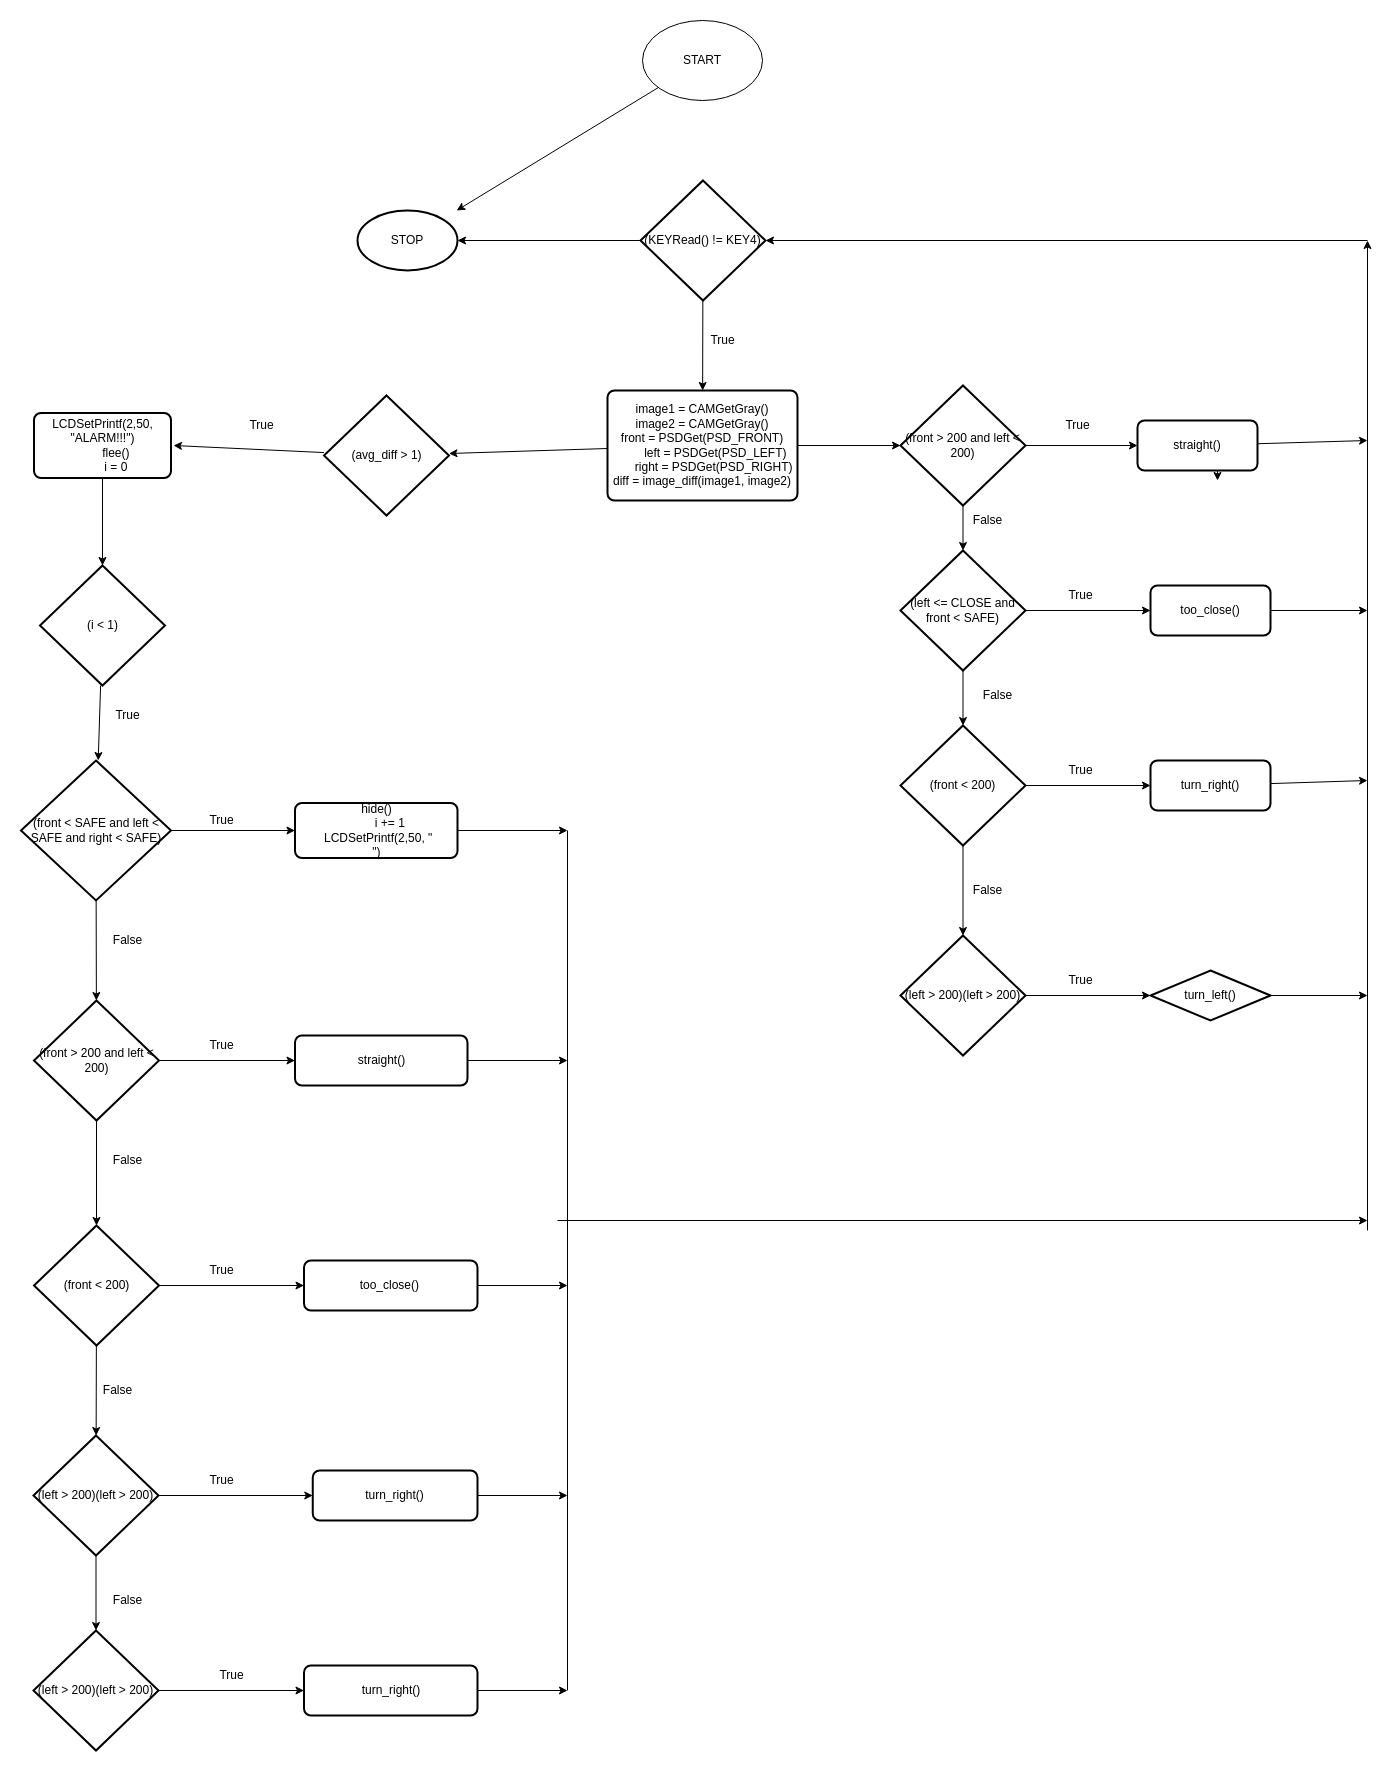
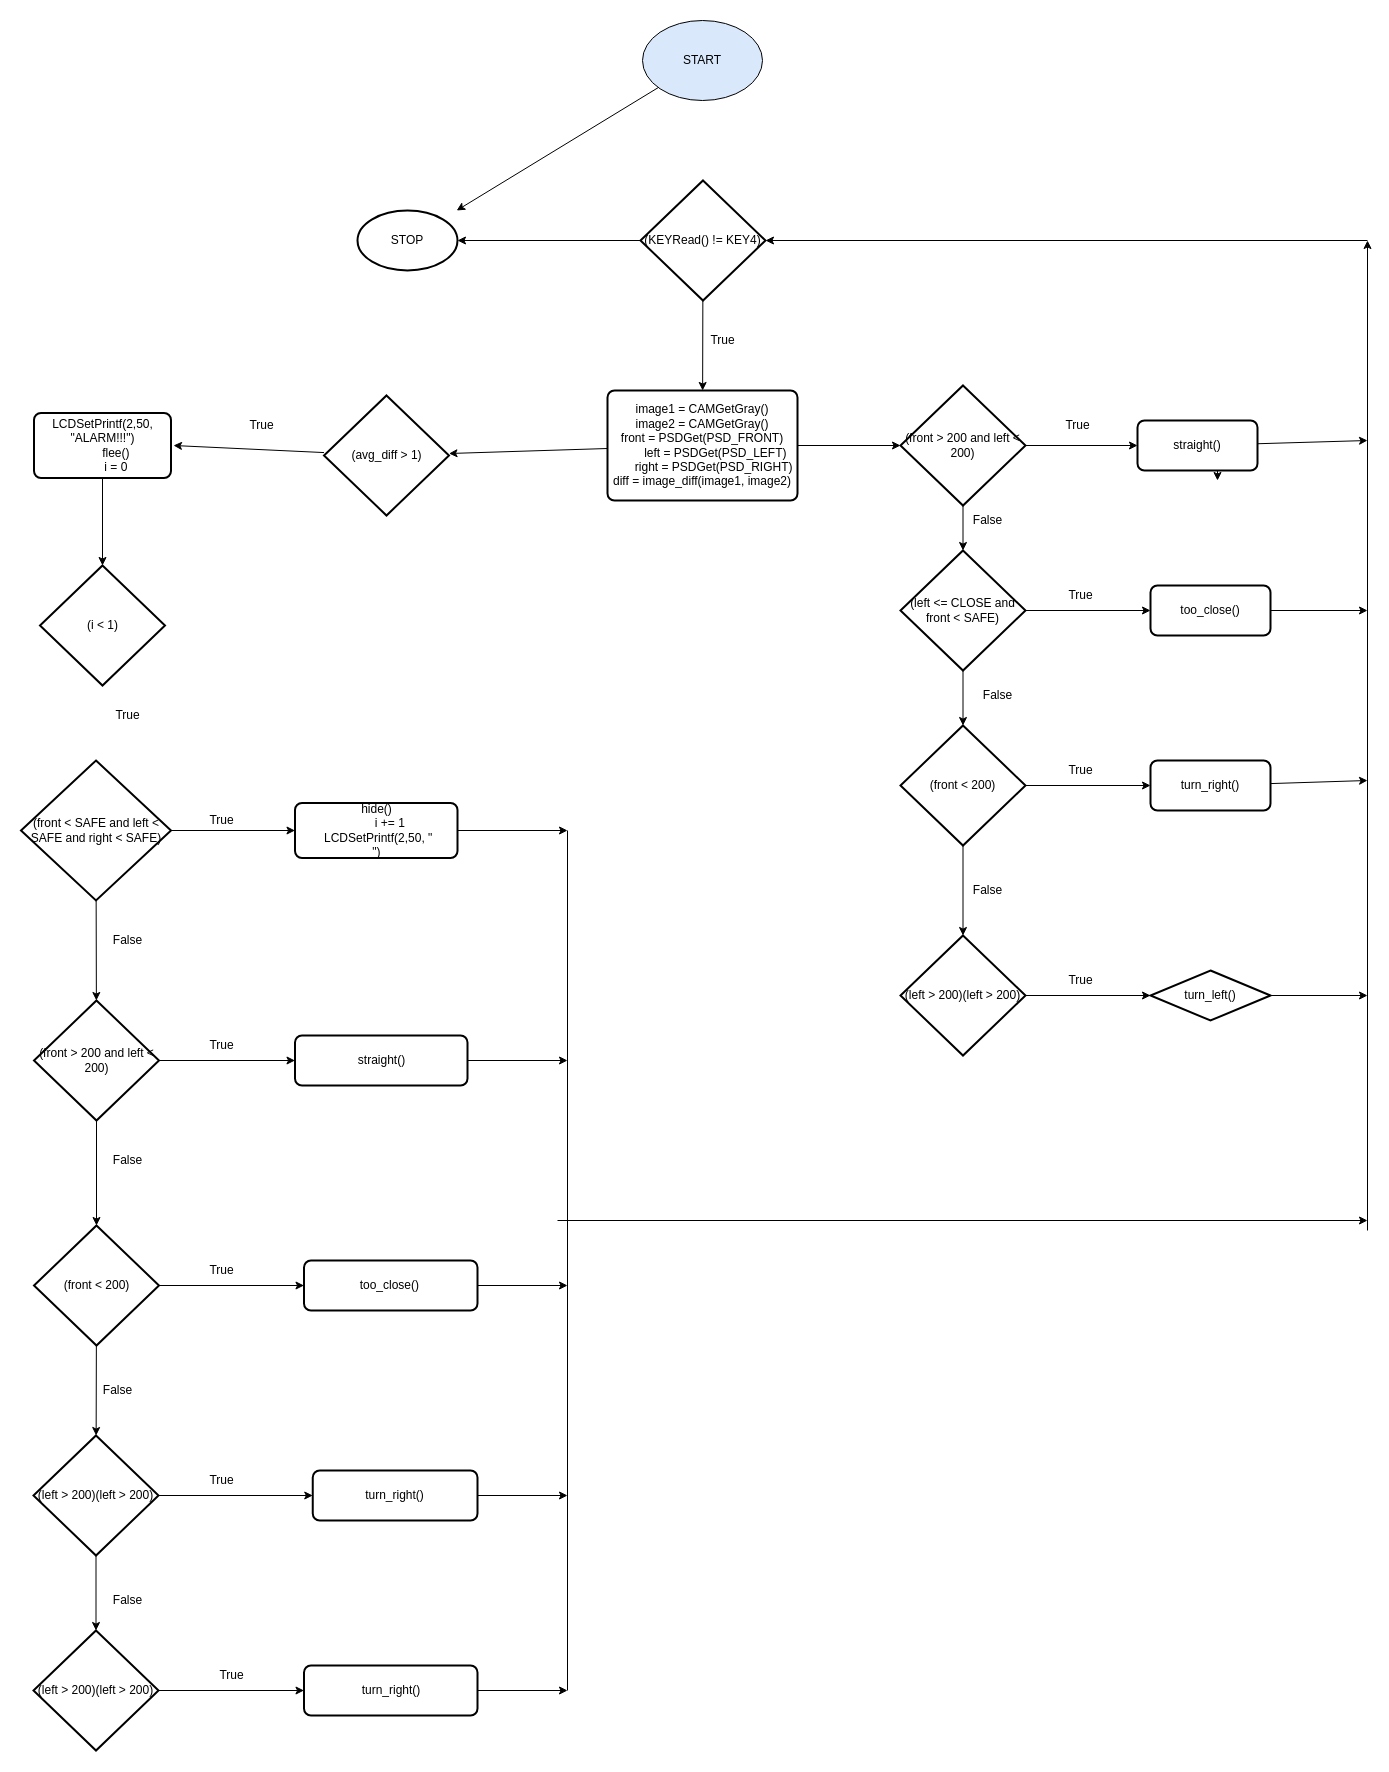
node "START": fillcolor #ffffff -> #dae8fc
edge "(i < 1)" -> "(front < SAFE and left < SAFE and right < SAFE)": removed
